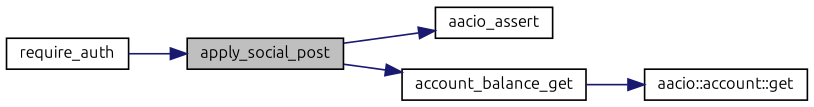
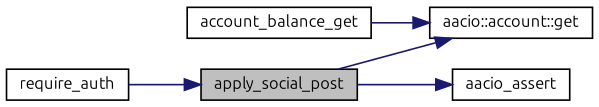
edge "apply_social_post" -> "account_balance_get": now "apply_social_post" -> "aacio::account::get"
